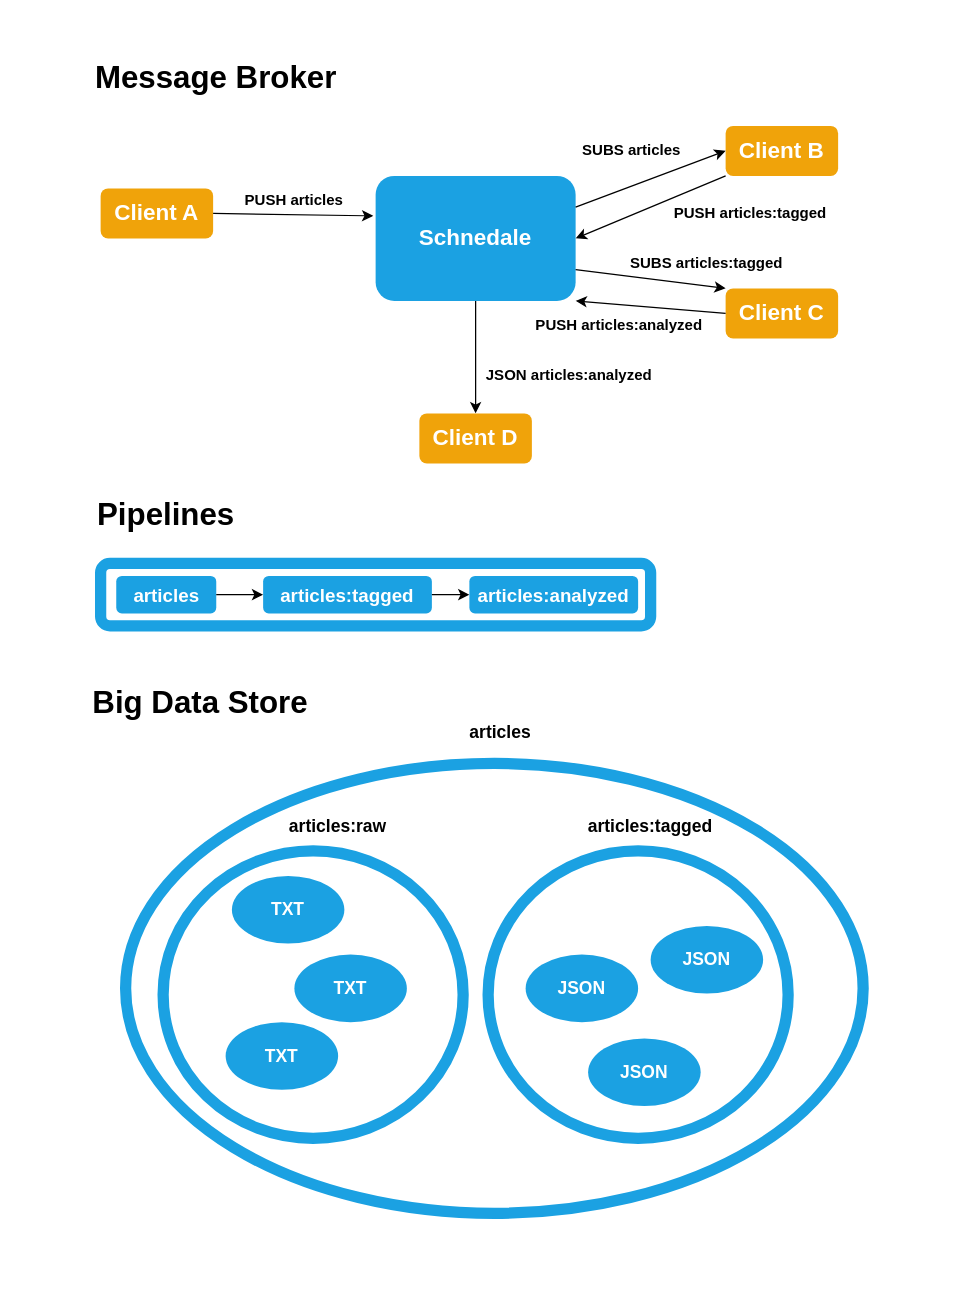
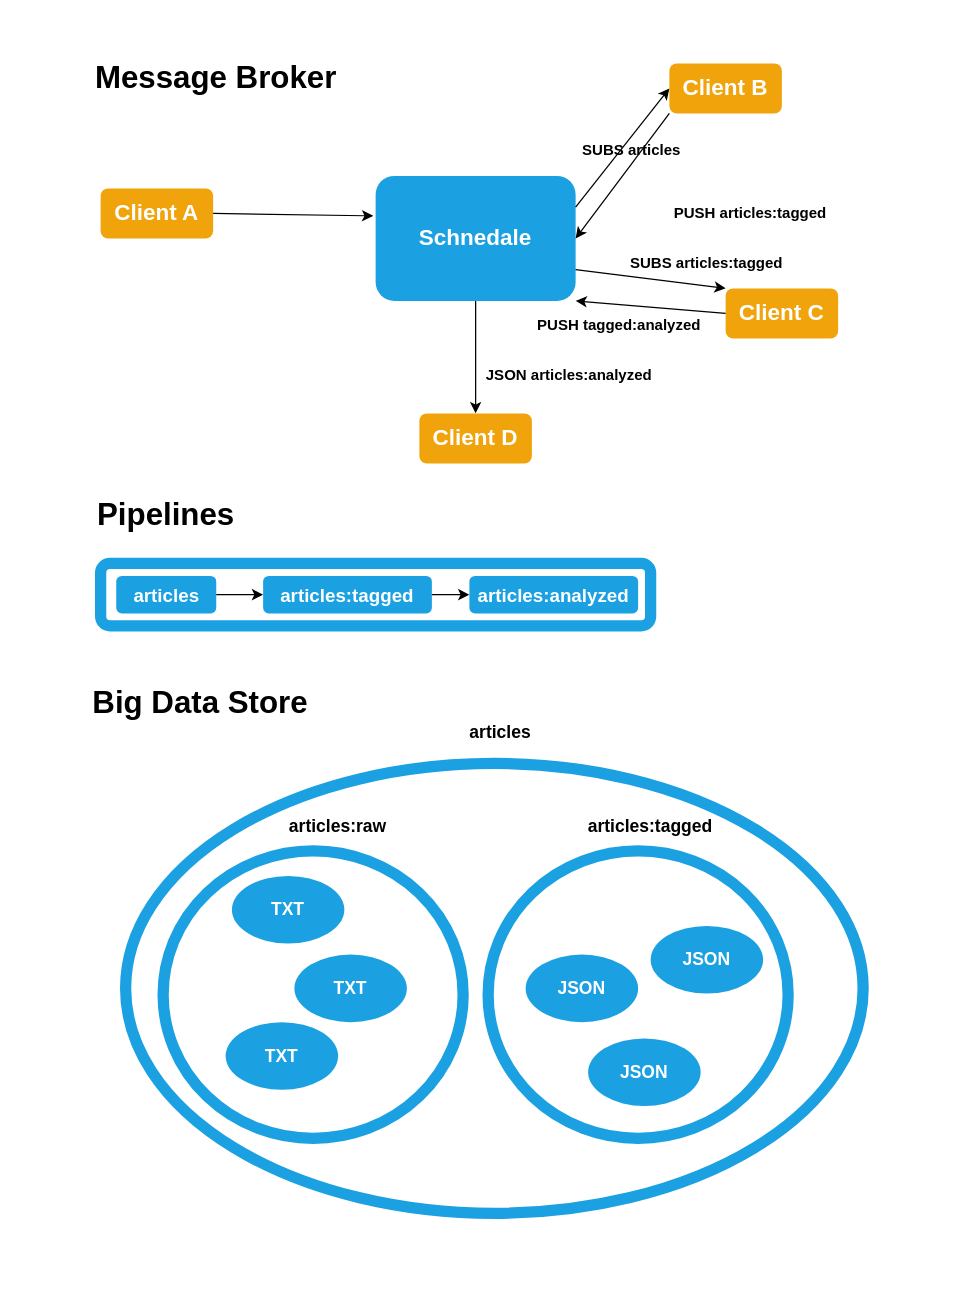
node "Client B": moved (782, 151) -> (726, 88)
node "PUSH articles": removed
node "PUSH articles:analyzed": label "PUSH articles:analyzed" -> "PUSH tagged:analyzed"
